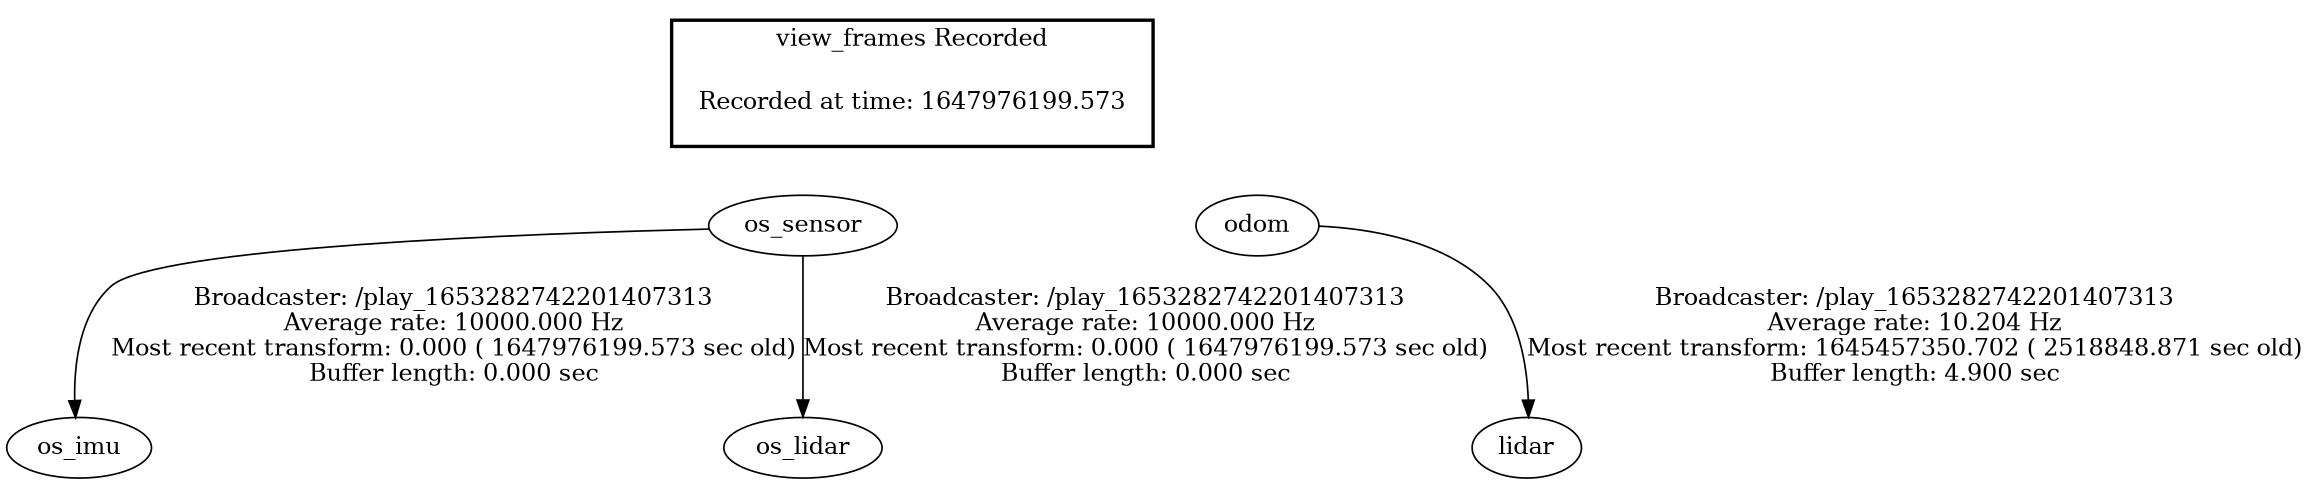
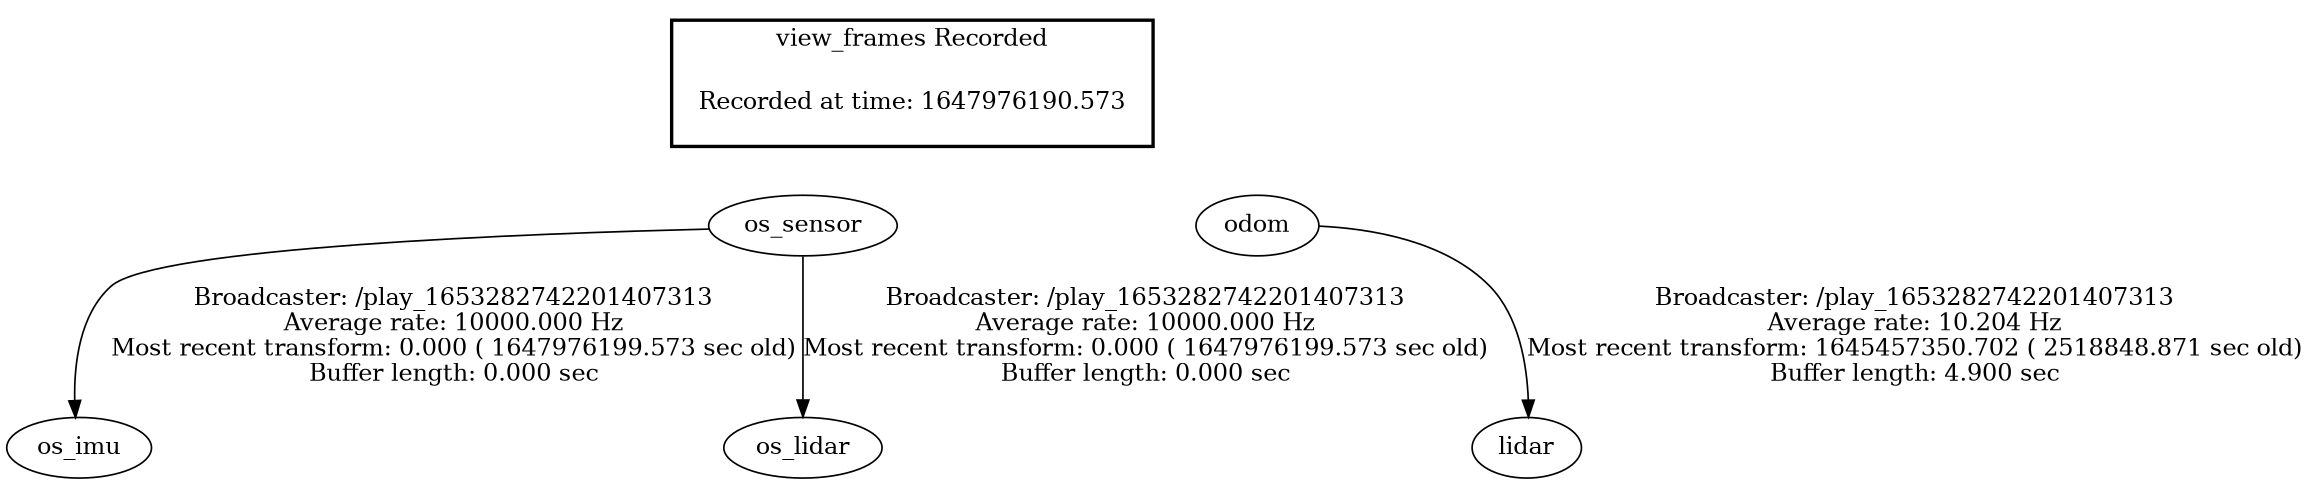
node "Recorded at time: 1647976199.573": label "Recorded at time: 1647976199.573" -> "Recorded at time: 1647976190.573"
